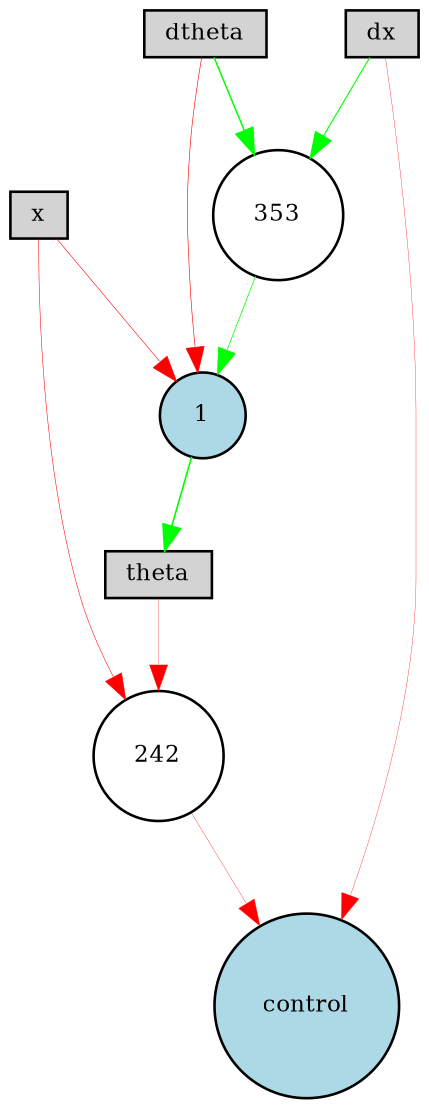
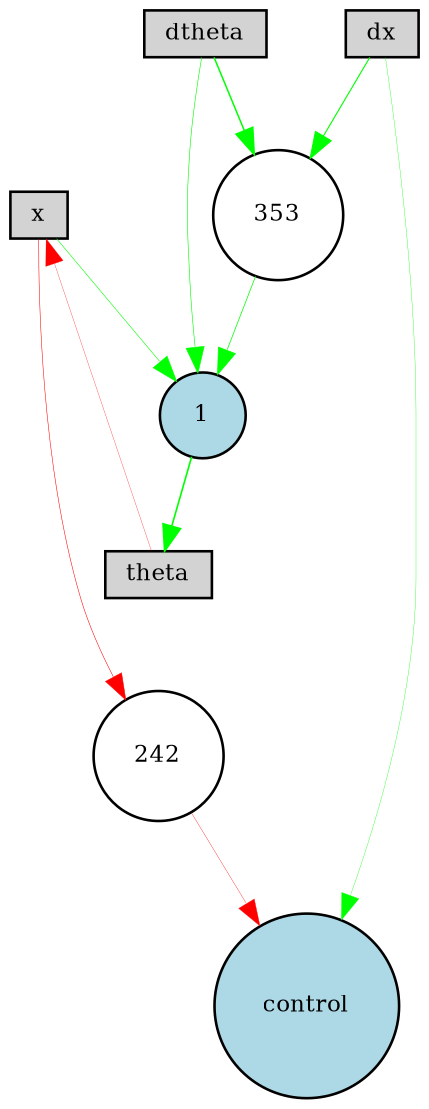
edge "dtheta" -> "1": color red -> green
edge "x" -> "1": color red -> green
edge "dx" -> "control": color red -> green
edge "theta" -> "242": now "theta" -> "x"
